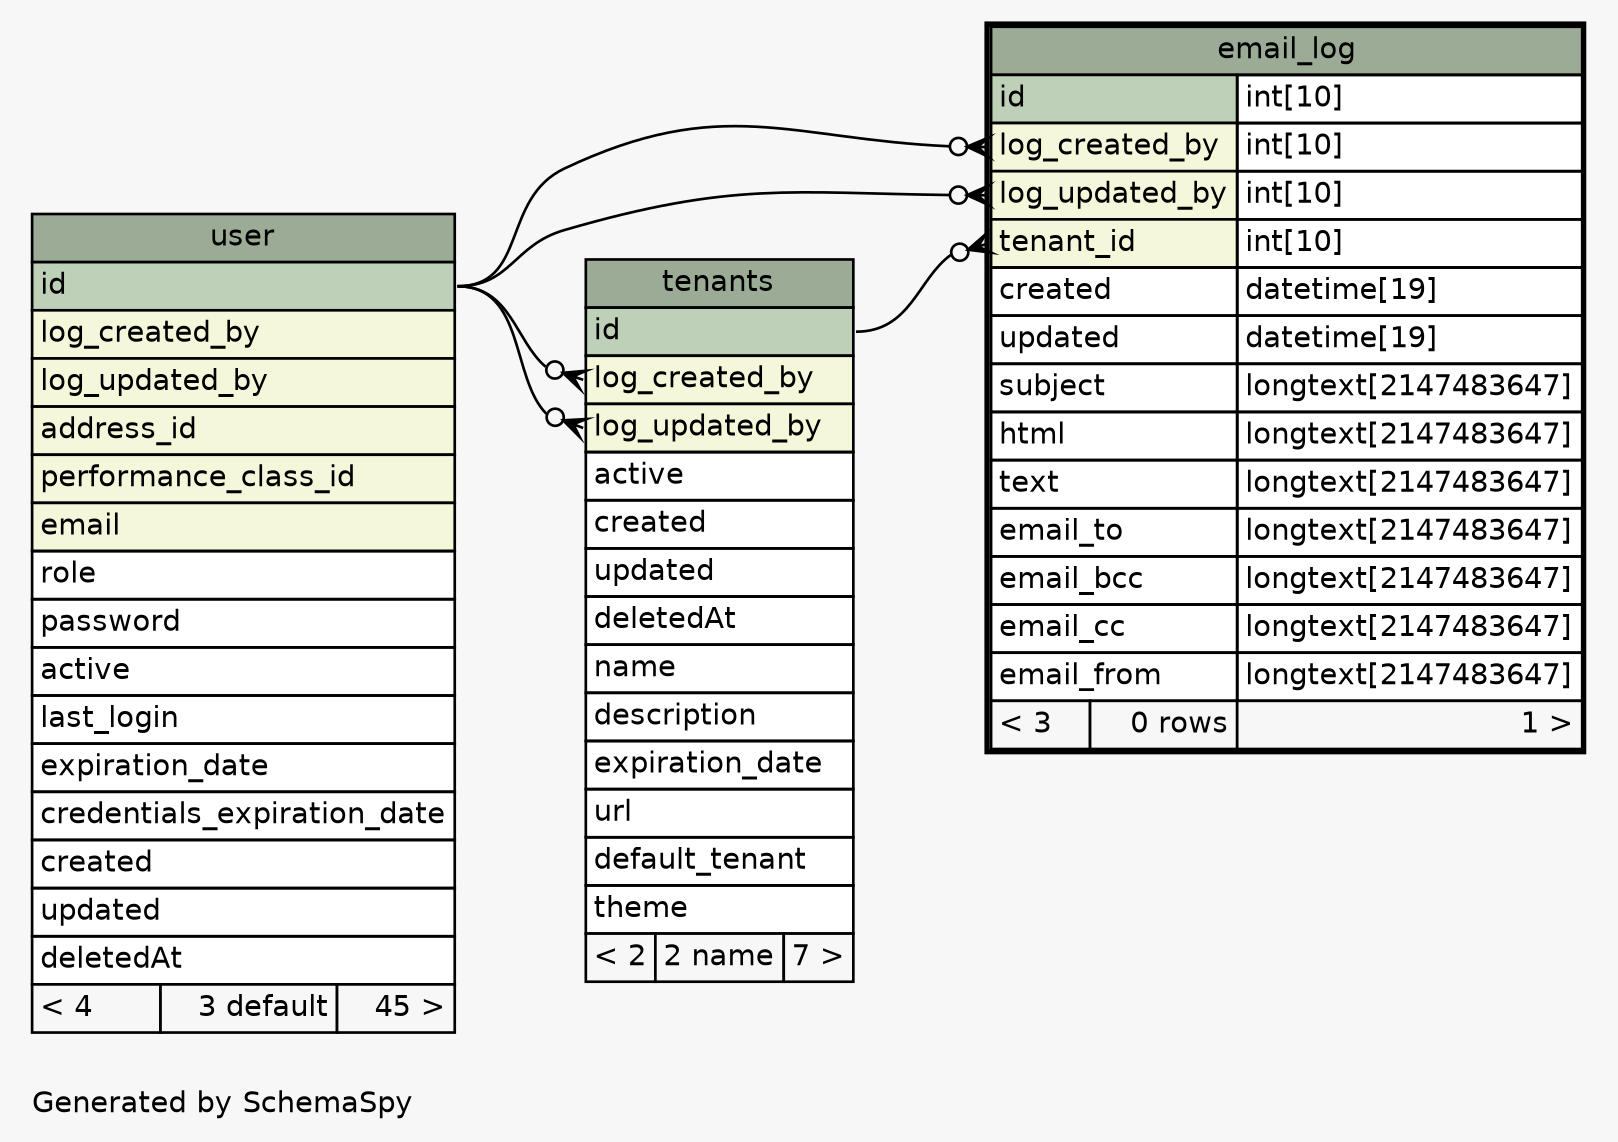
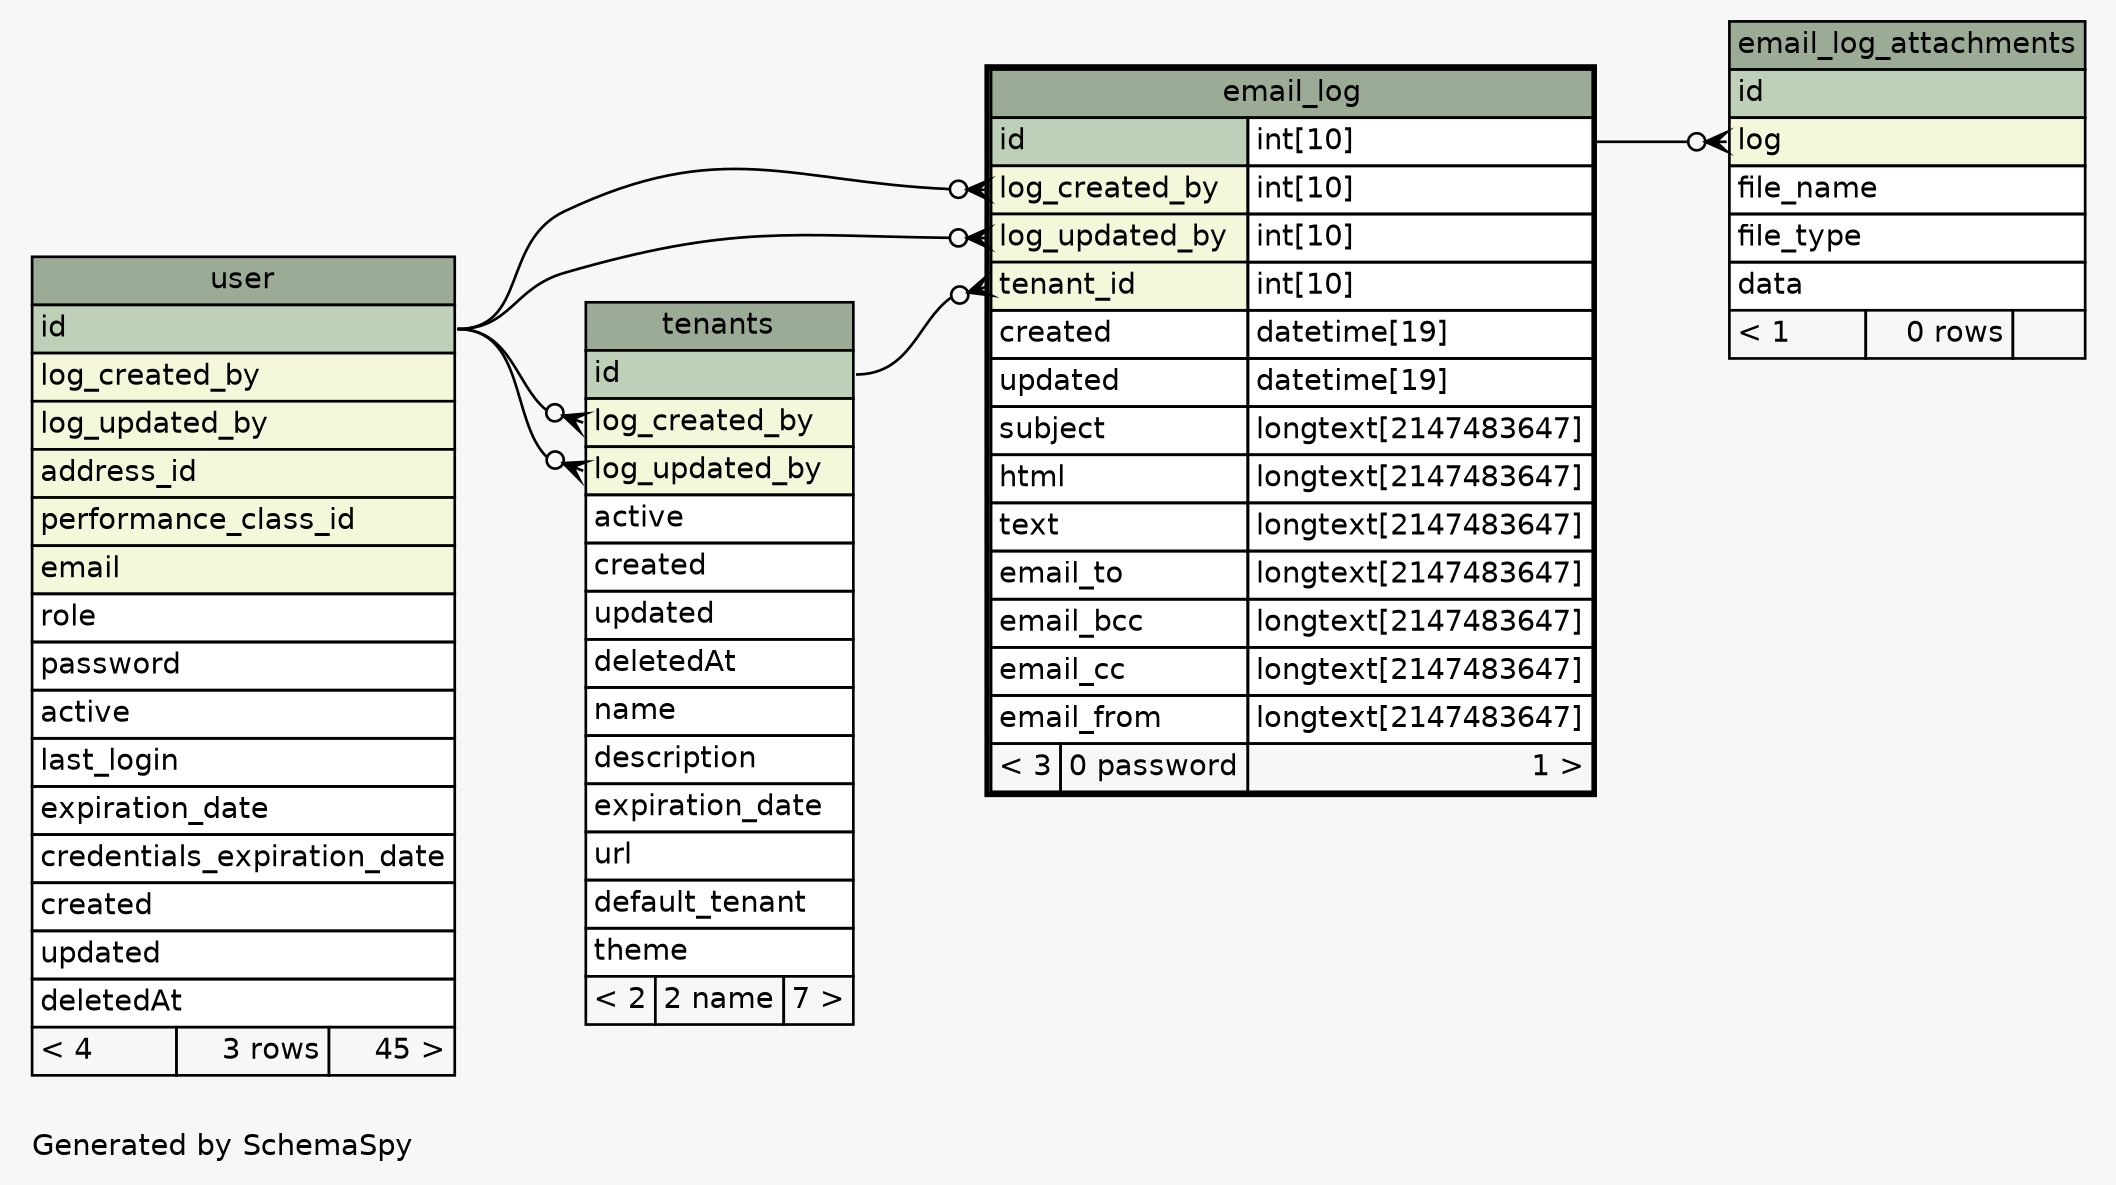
node "email_log_attachments": added
node "email_log": text "0 rows" -> "0 password"
node "user": text "3 default" -> "3 rows"
